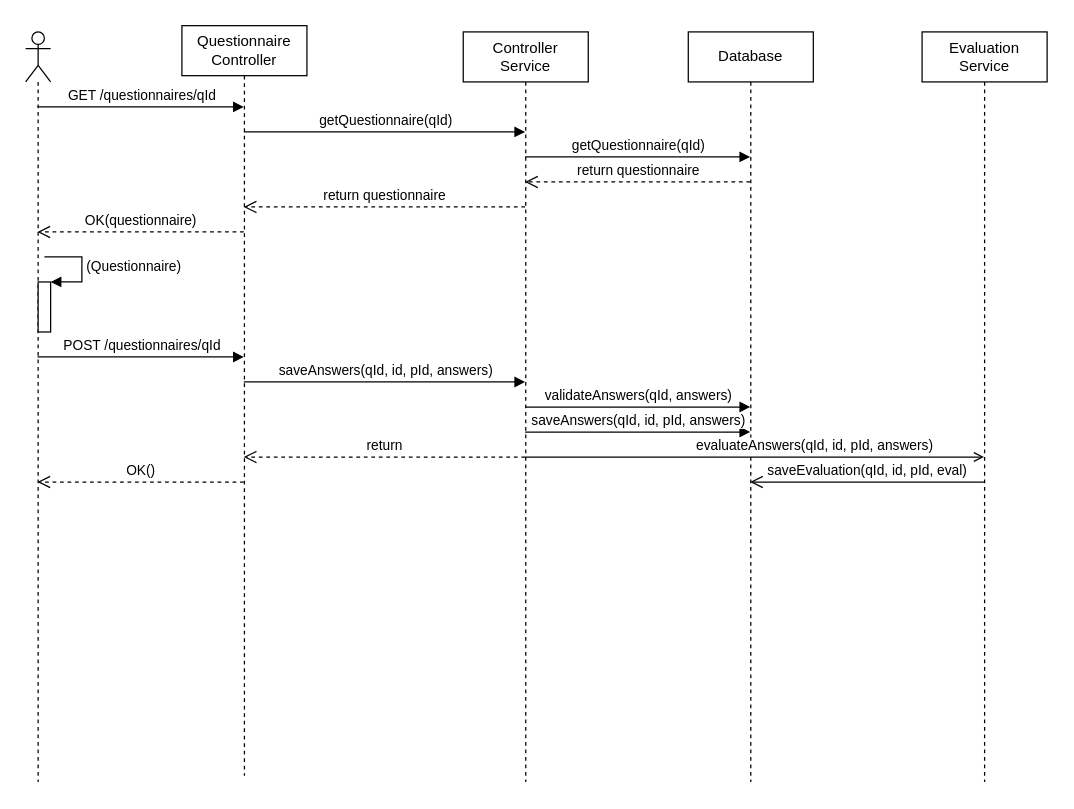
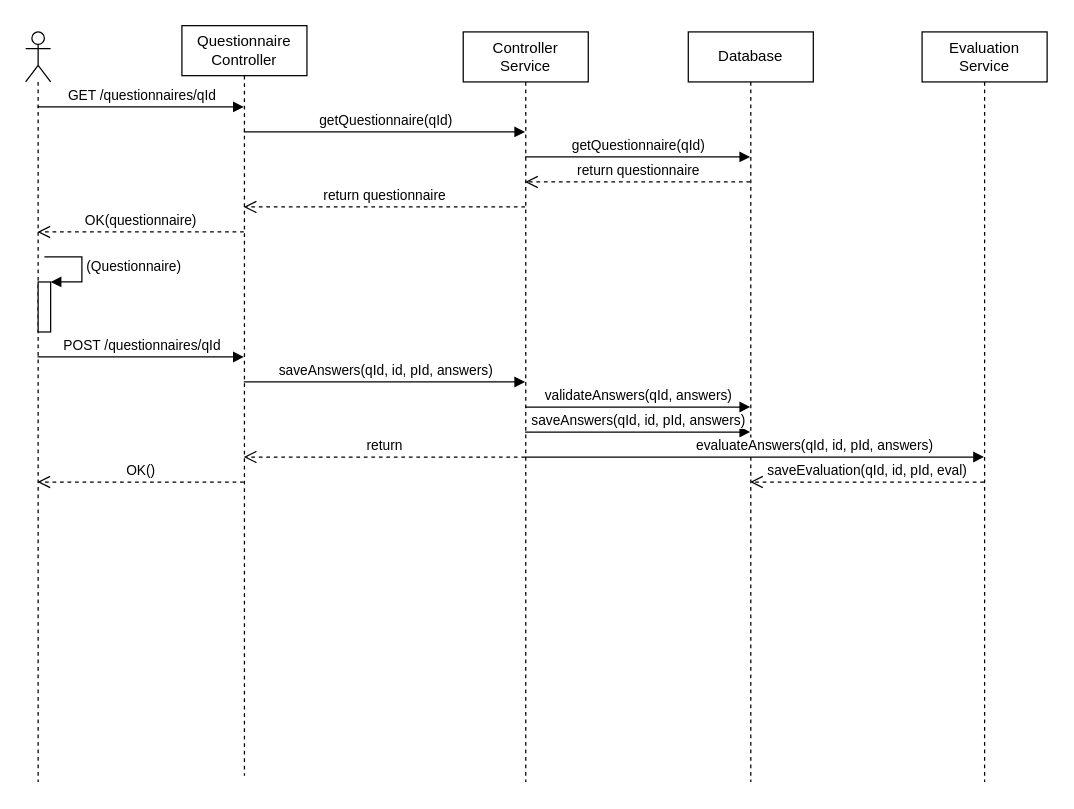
edge "Controller Service" -> "Evaluation Service": arrowhead open -> block
edge "Evaluation Service" -> "Database": style solid -> dashed
